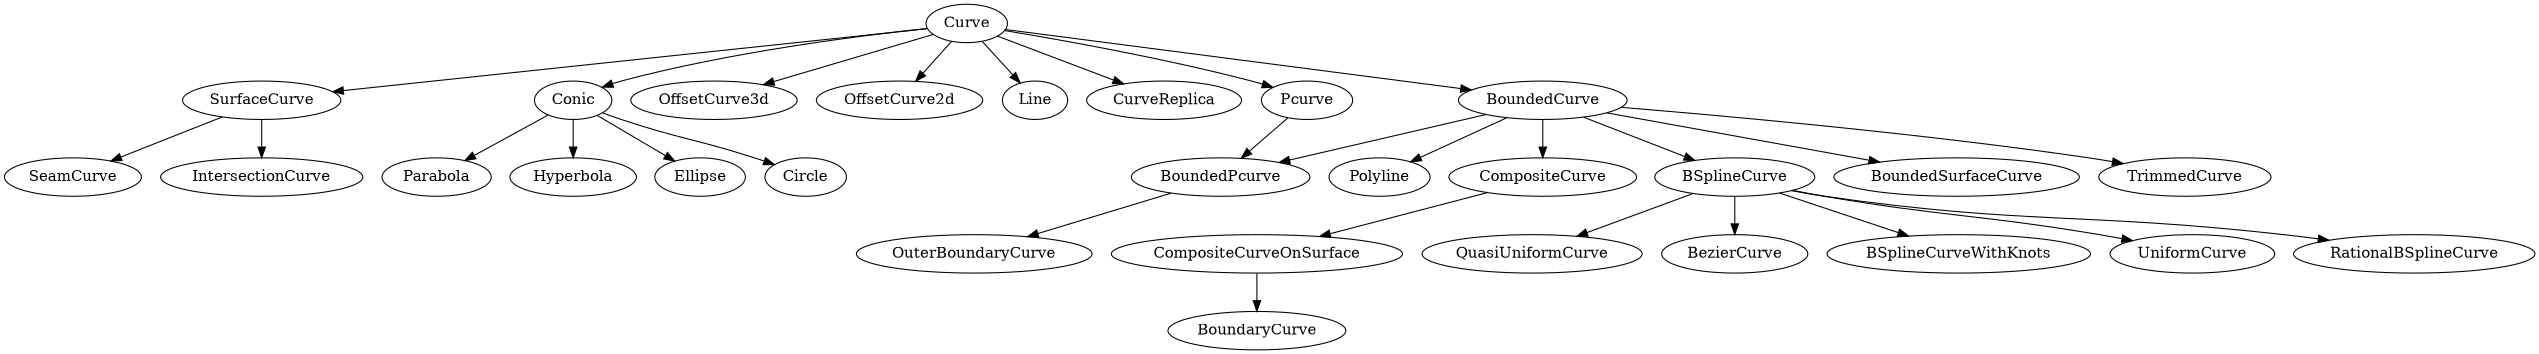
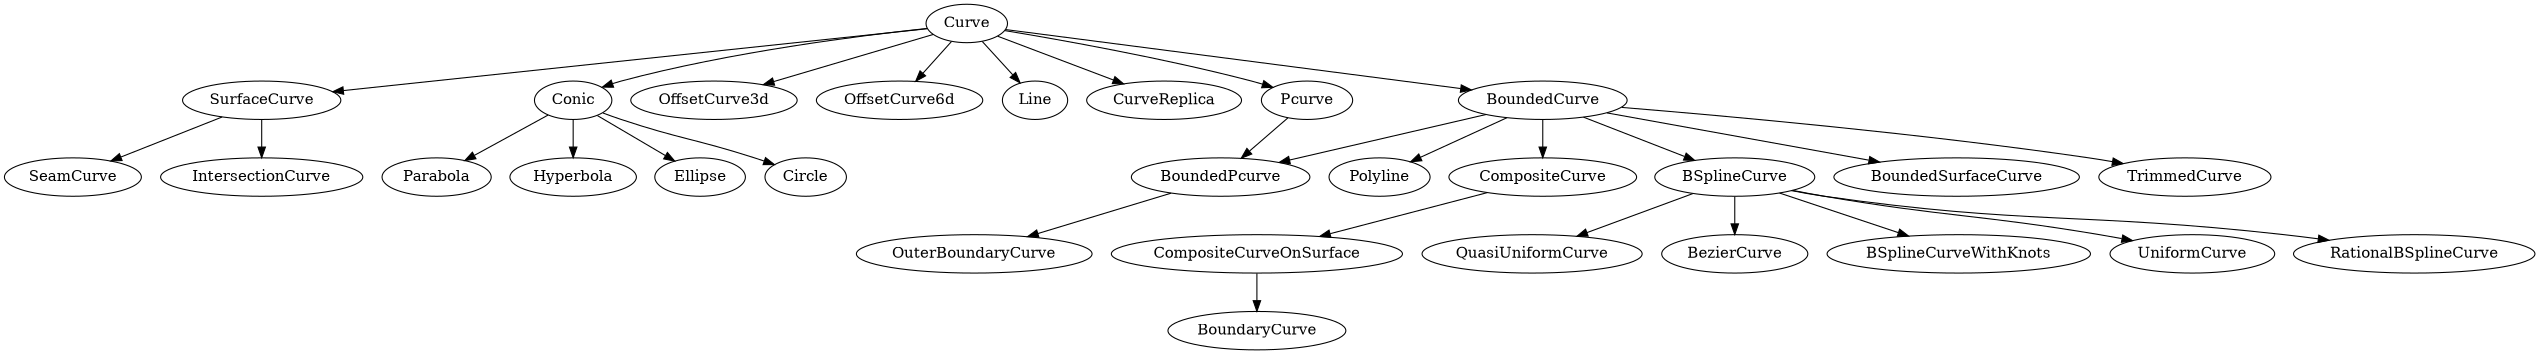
node "OffsetCurve2d": label "OffsetCurve2d" -> "OffsetCurve6d"
